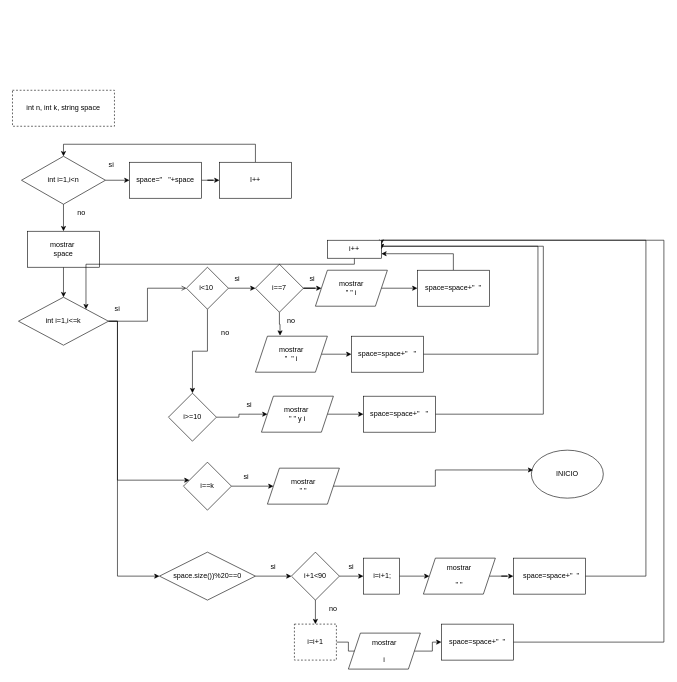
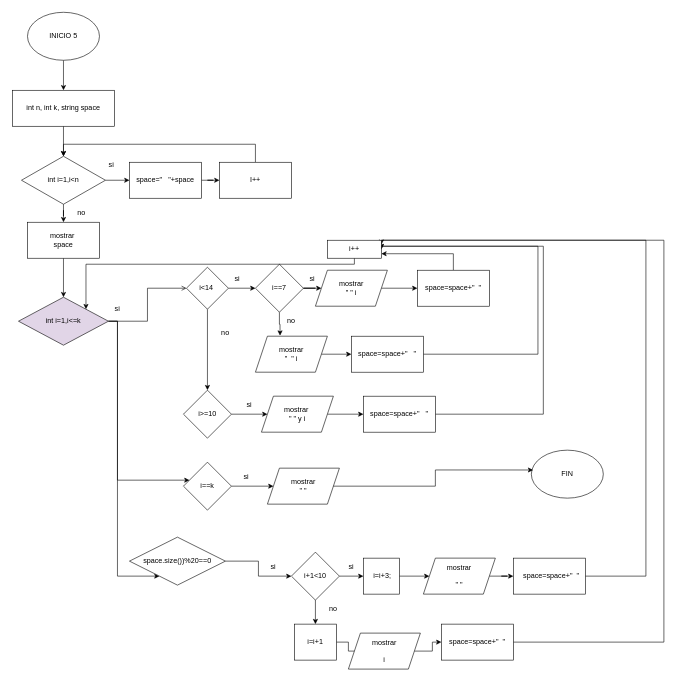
node "INICIO 5": added
edge "INICIO 5" -> "int n, int k, string space": added
node "int n, int k, string space": style dashed -> solid
edge "int n, int k, string space" -> "int i=1,i<n": added
node "mostrar space": moved (63, 249) -> (63, 240)
node "i<10": label "i<10" -> "i<14"
node "int i=1,i<=k": fillcolor #ffffff -> #e1d5e7
node "i>=10": moved (192, 417) -> (207, 414)
node "INICIO": label "INICIO" -> "FIN"
node "space.size())%20==0": moved (207, 576) -> (177, 561)
node "i+1<90": label "i+1<90" -> "i+1<10"
node "i=i+1;": label "i=i+1;" -> "i=i+3;"
node "i=i+1": style dashed -> solid
